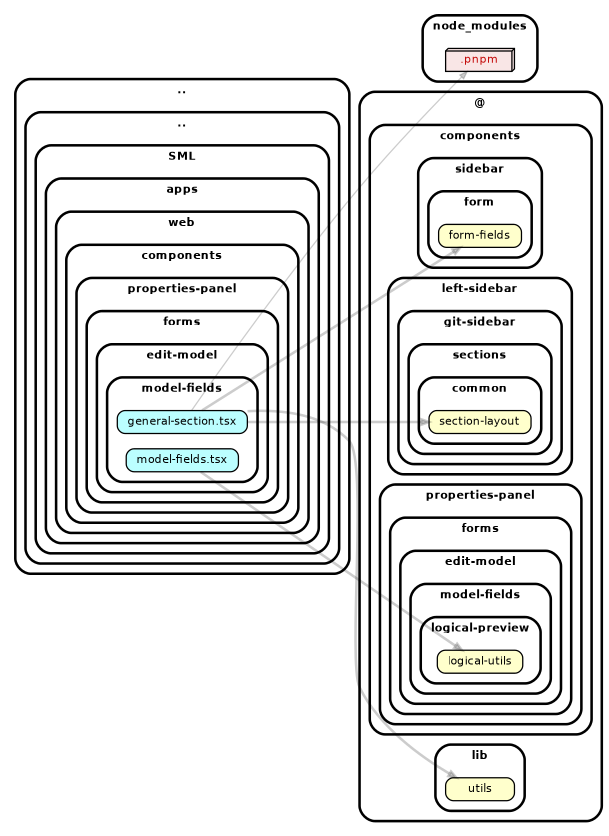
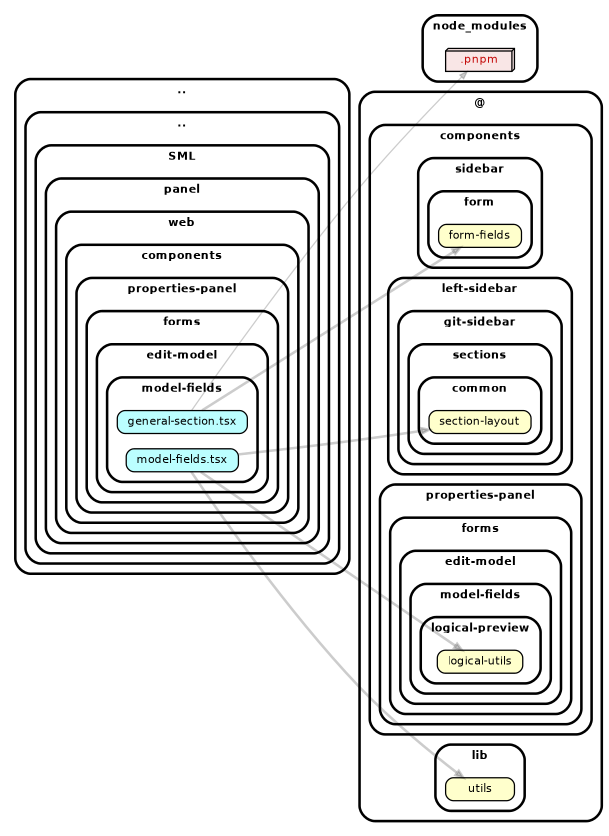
cluster "apps": label "apps" -> "panel"
edge "general-section.tsx" -> "section-layout": now "model-fields.tsx" -> "section-layout"
edge "general-section.tsx" -> "utils": now "model-fields.tsx" -> "utils"
